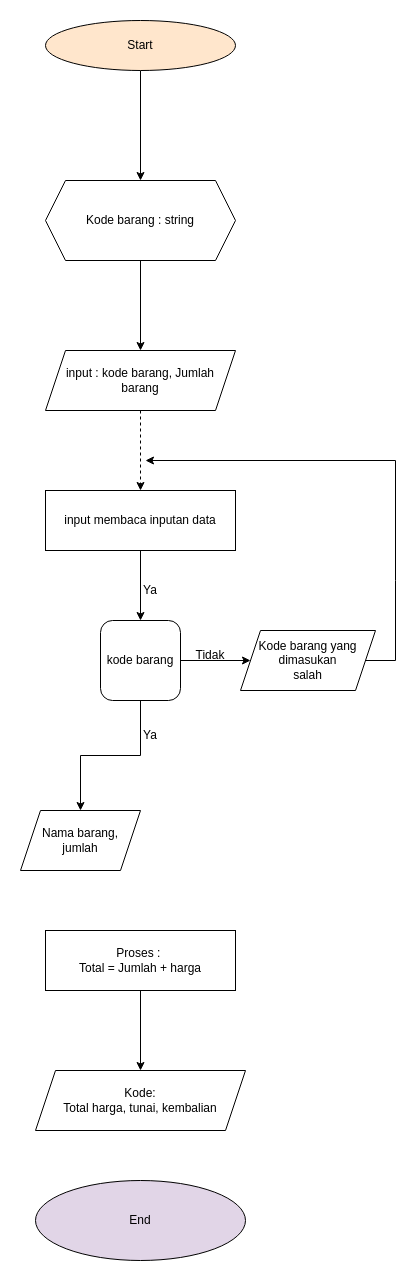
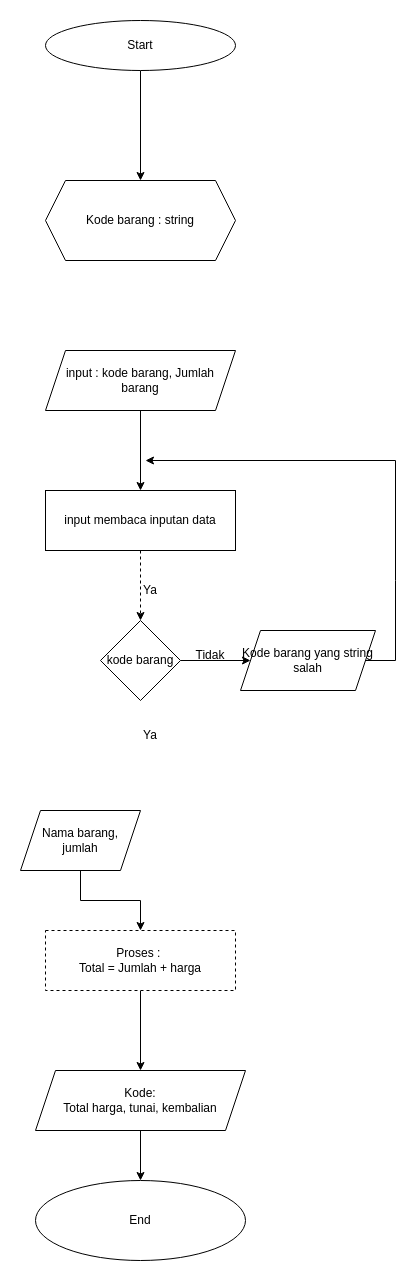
node "Start": fillcolor #ffe6cc -> #ffffff
edge "Kode barang : string" -> "input : kode barang, Jumlah barang": removed
edge "input : kode barang, Jumlah barang" -> "input membaca inputan data": style dashed -> solid
edge "input membaca inputan data" -> "kode barang": style solid -> dashed
node "kode barang": shape rounded rectangle -> diamond
node "Kode barang yang dimasukan salah": label "Kode barang yang dimasukan salah" -> "Kode barang yang string salah"
edge "kode barang" -> "Nama barang, jumlah": removed
edge "Nama barang, jumlah" -> "Proses : Total = Jumlah + harga": added
node "Proses : Total = Jumlah + harga": style solid -> dashed
edge "Kode: Total harga, tunai, kembalian" -> "End": added
node "End": fillcolor #e1d5e7 -> #ffffff
